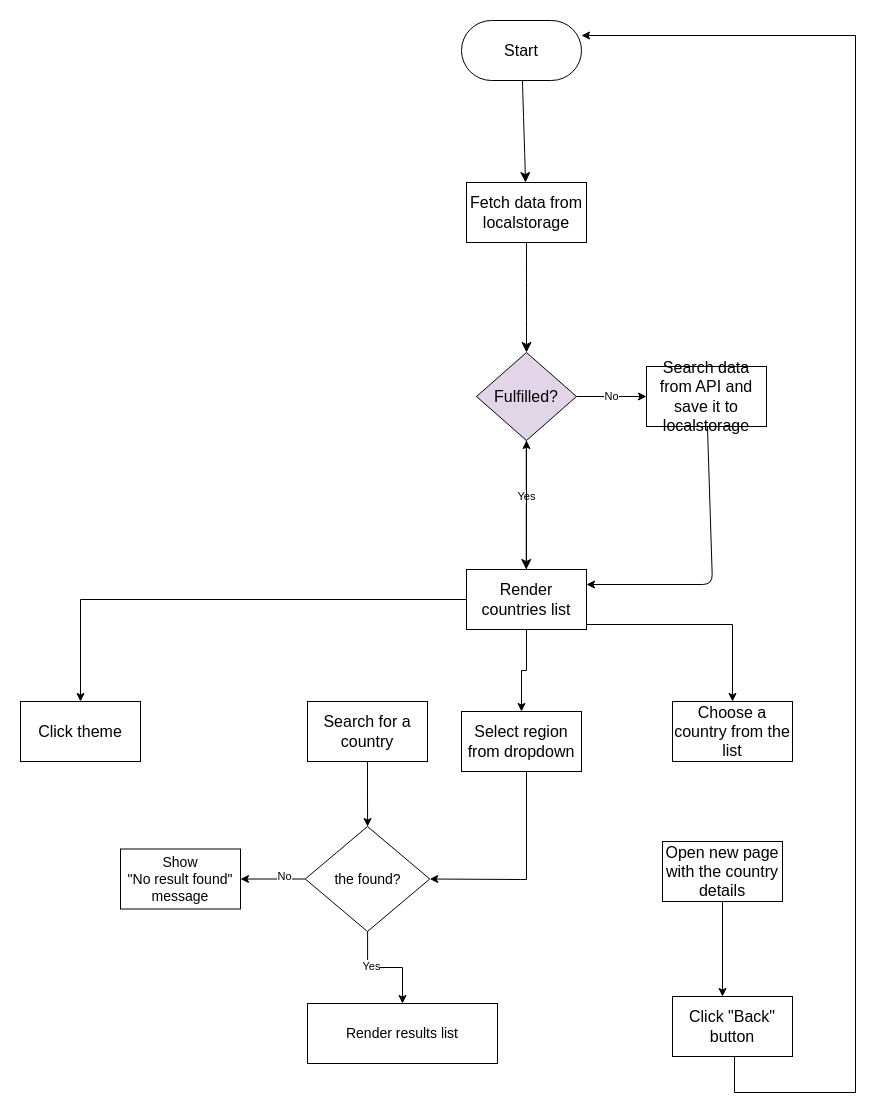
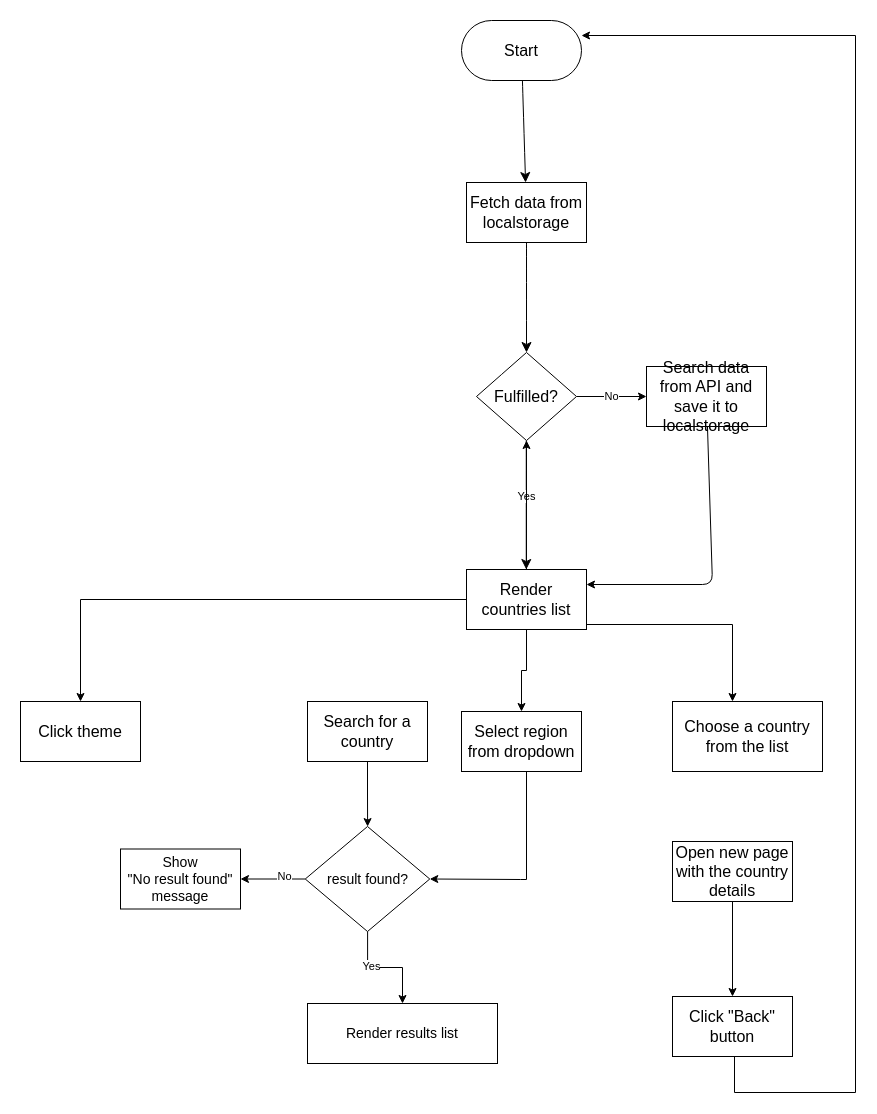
node "Fulfilled?": fillcolor #e1d5e7 -> #ffffff
node "Choose a country from the list": size 120x60 -> 150x70
node "Open new page with the country details": moved (723, 872) -> (733, 872)
node "the found?": label "the found?" -> "result found?"
